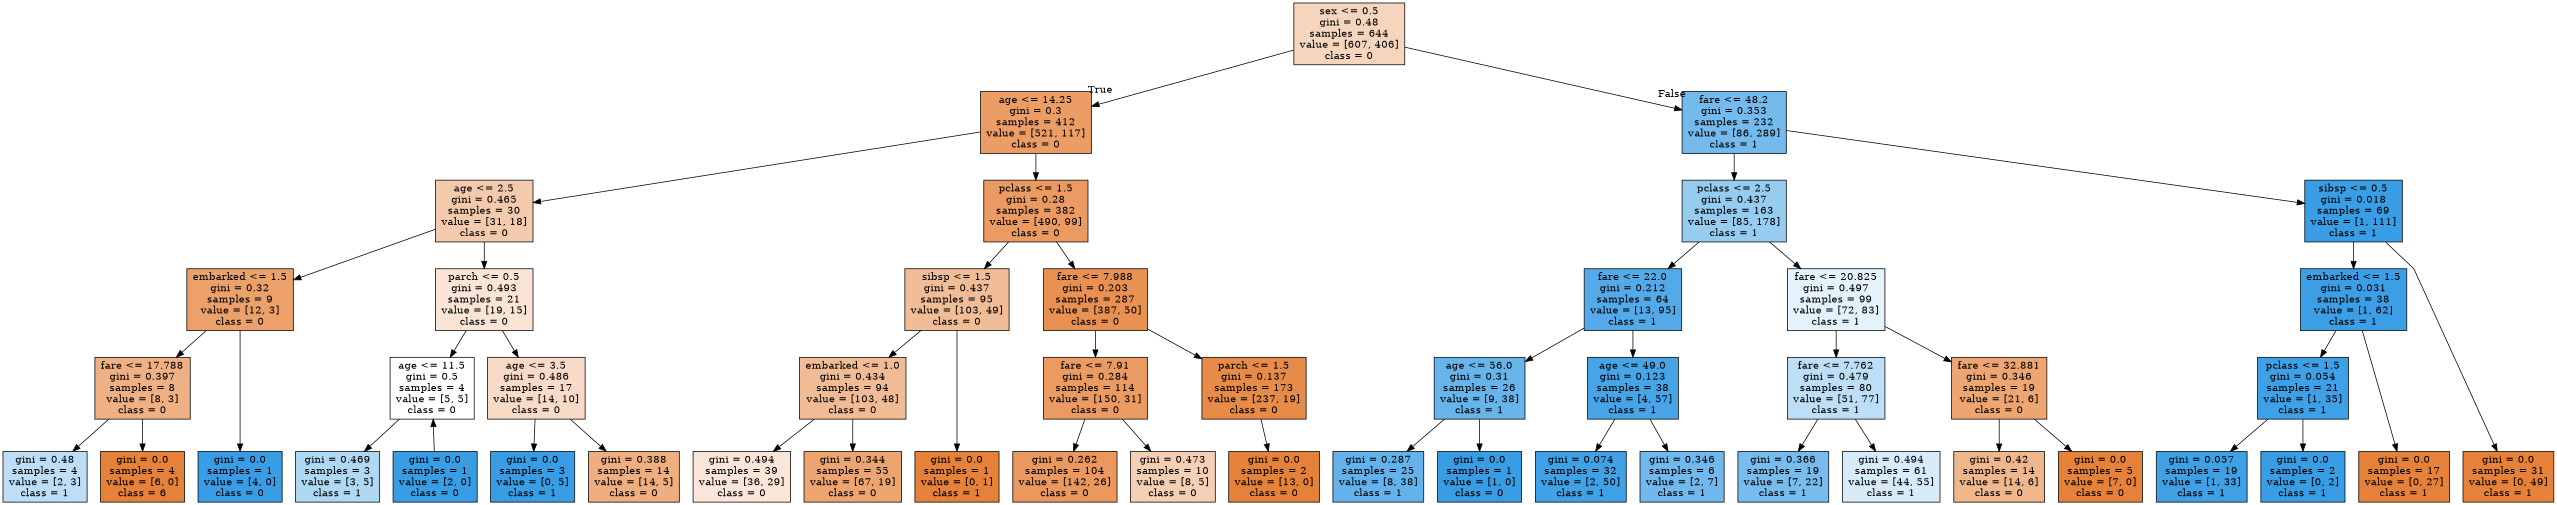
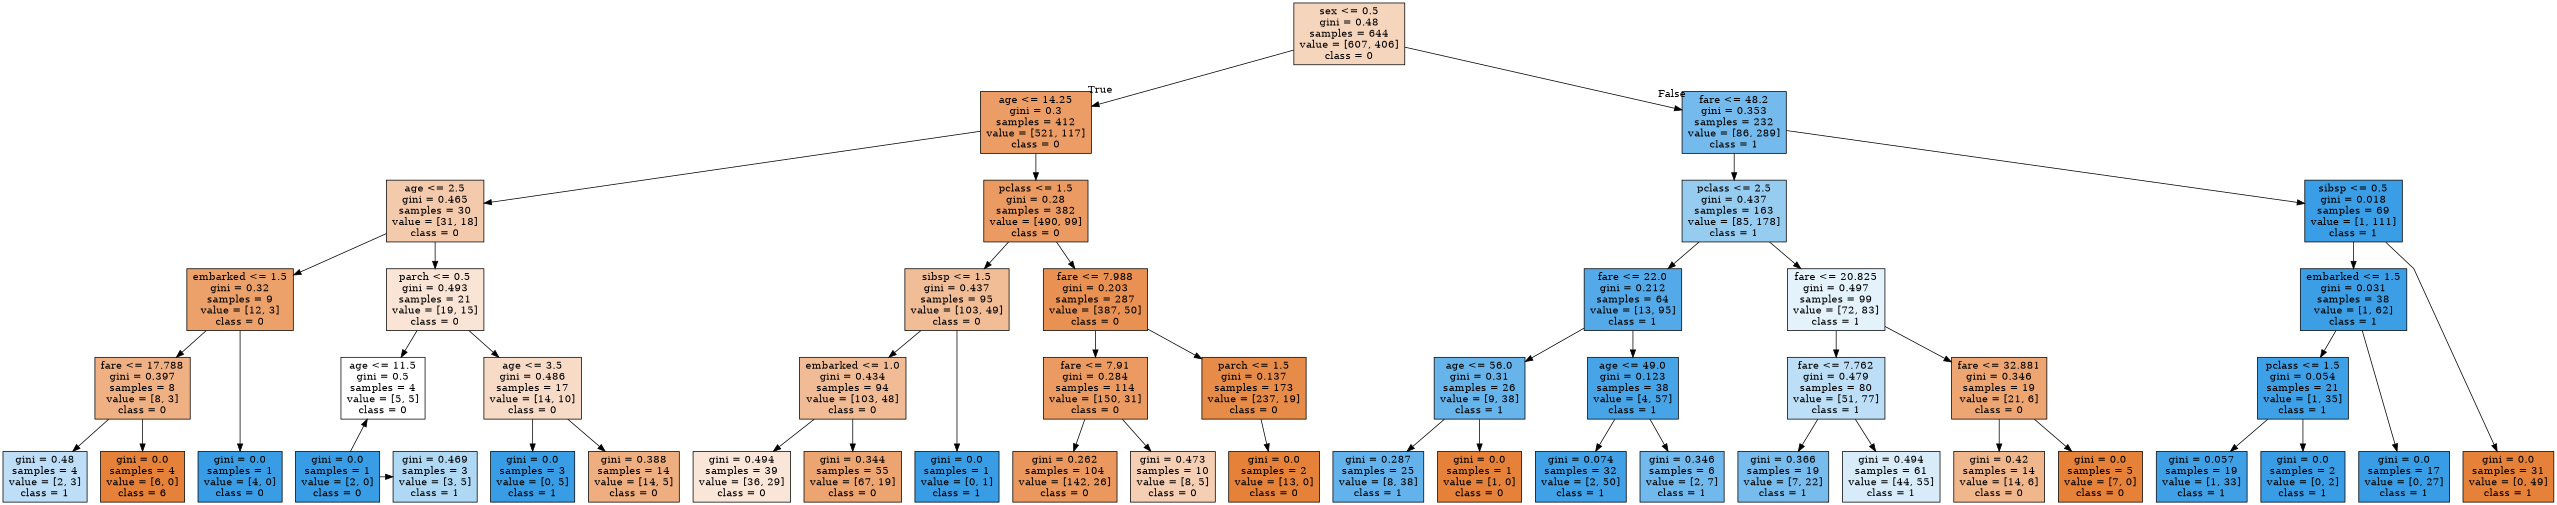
edge "age <= 11.5 gini = 0.5 samples = 4 value = [5, 5] class = 0" -> "gini = 0.469 samples = 3 value = [3, 5] class = 1": now "gini = 0.0 samples = 1 value = [2, 0] class = 0" -> "gini = 0.469 samples = 3 value = [3, 5] class = 1"
node "gini = 0.0 samples = 1 value = [0, 1] class = 1": fillcolor #e58139ff -> #399de5ff
node "gini = 0.0 samples = 1 value = [1, 0] class = 0": fillcolor #399de5ff -> #e58139ff
node "gini = 0.0 samples = 17 value = [0, 27] class = 1": fillcolor #e58139ff -> #399de5ff
